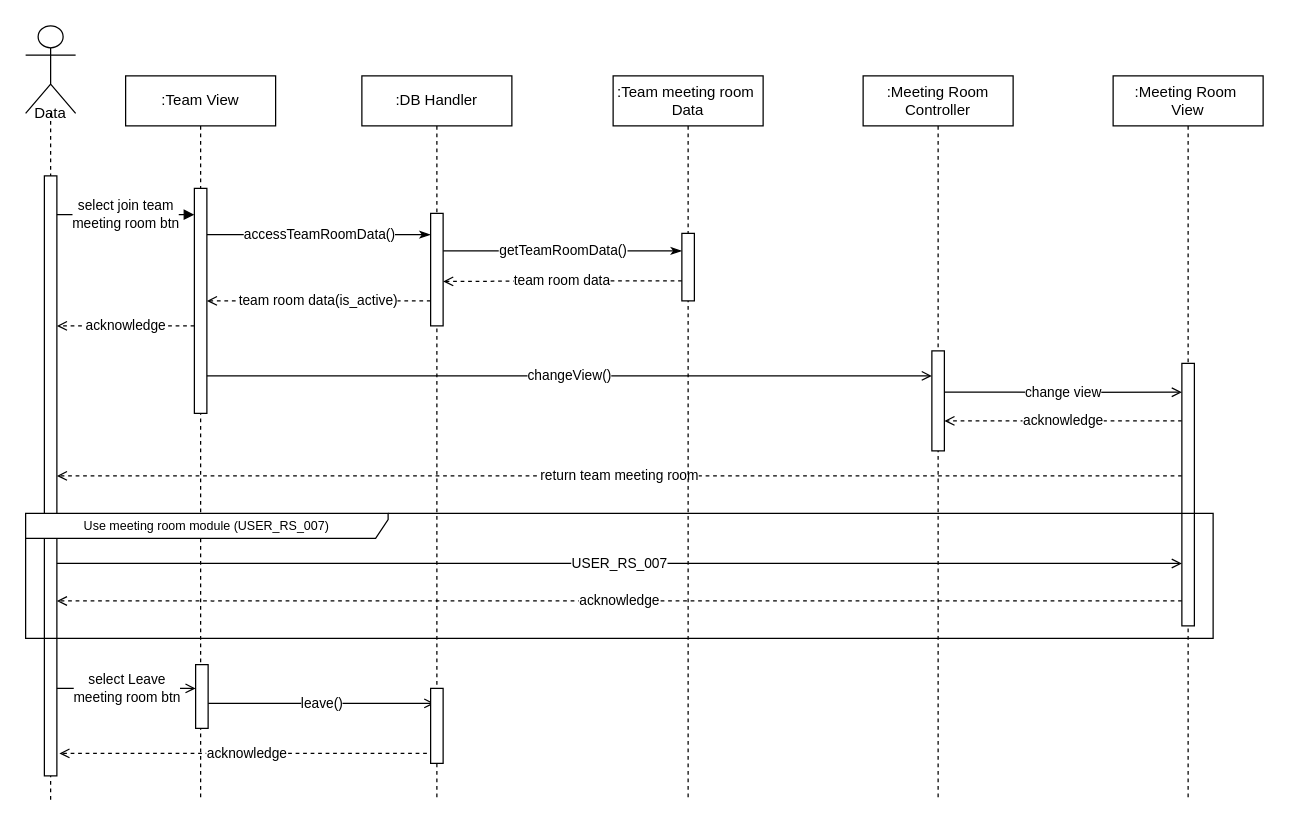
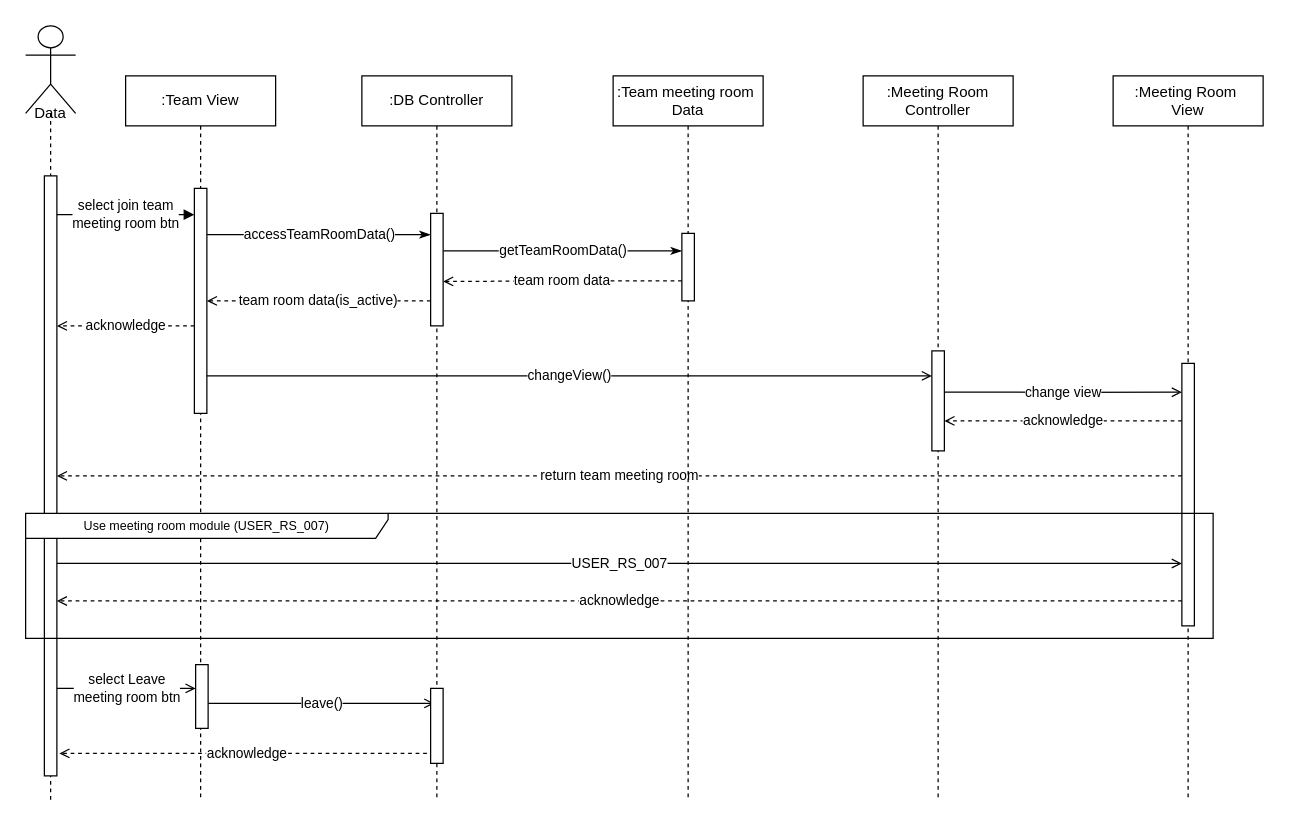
node ":DB Handler": label ":DB Handler" -> ":DB Controller"
